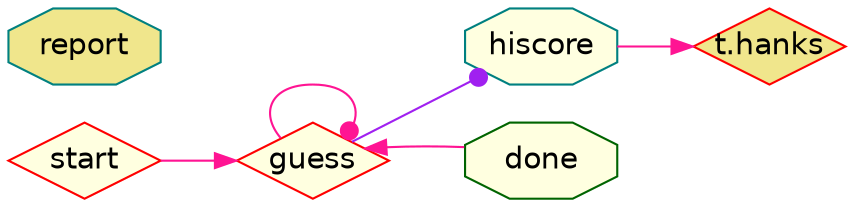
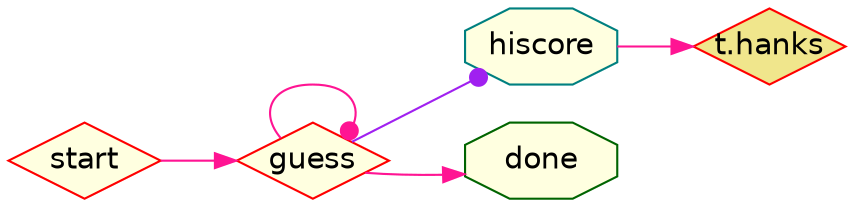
node "report": removed
edge "done" -> "guess": reversed
